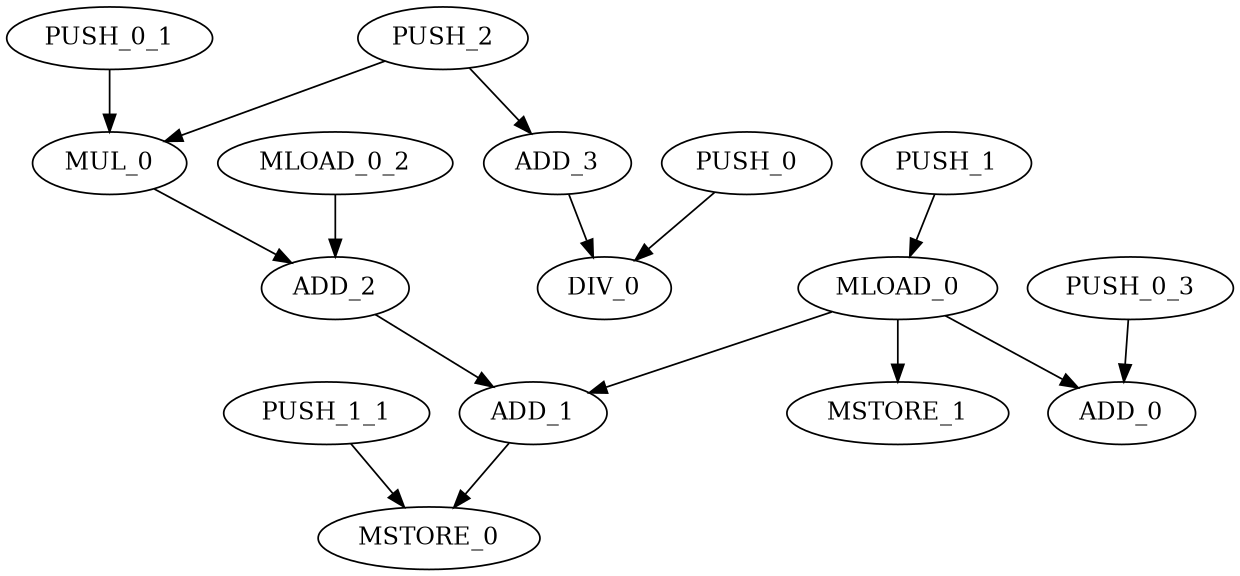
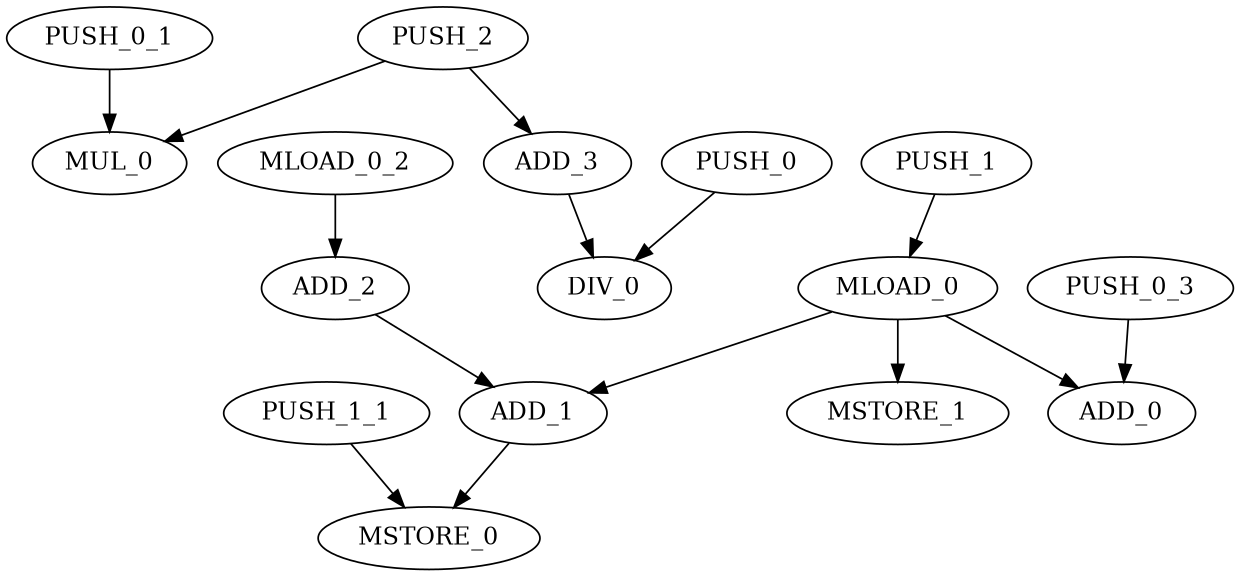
edge "MUL_0" -> "ADD_2": removed
